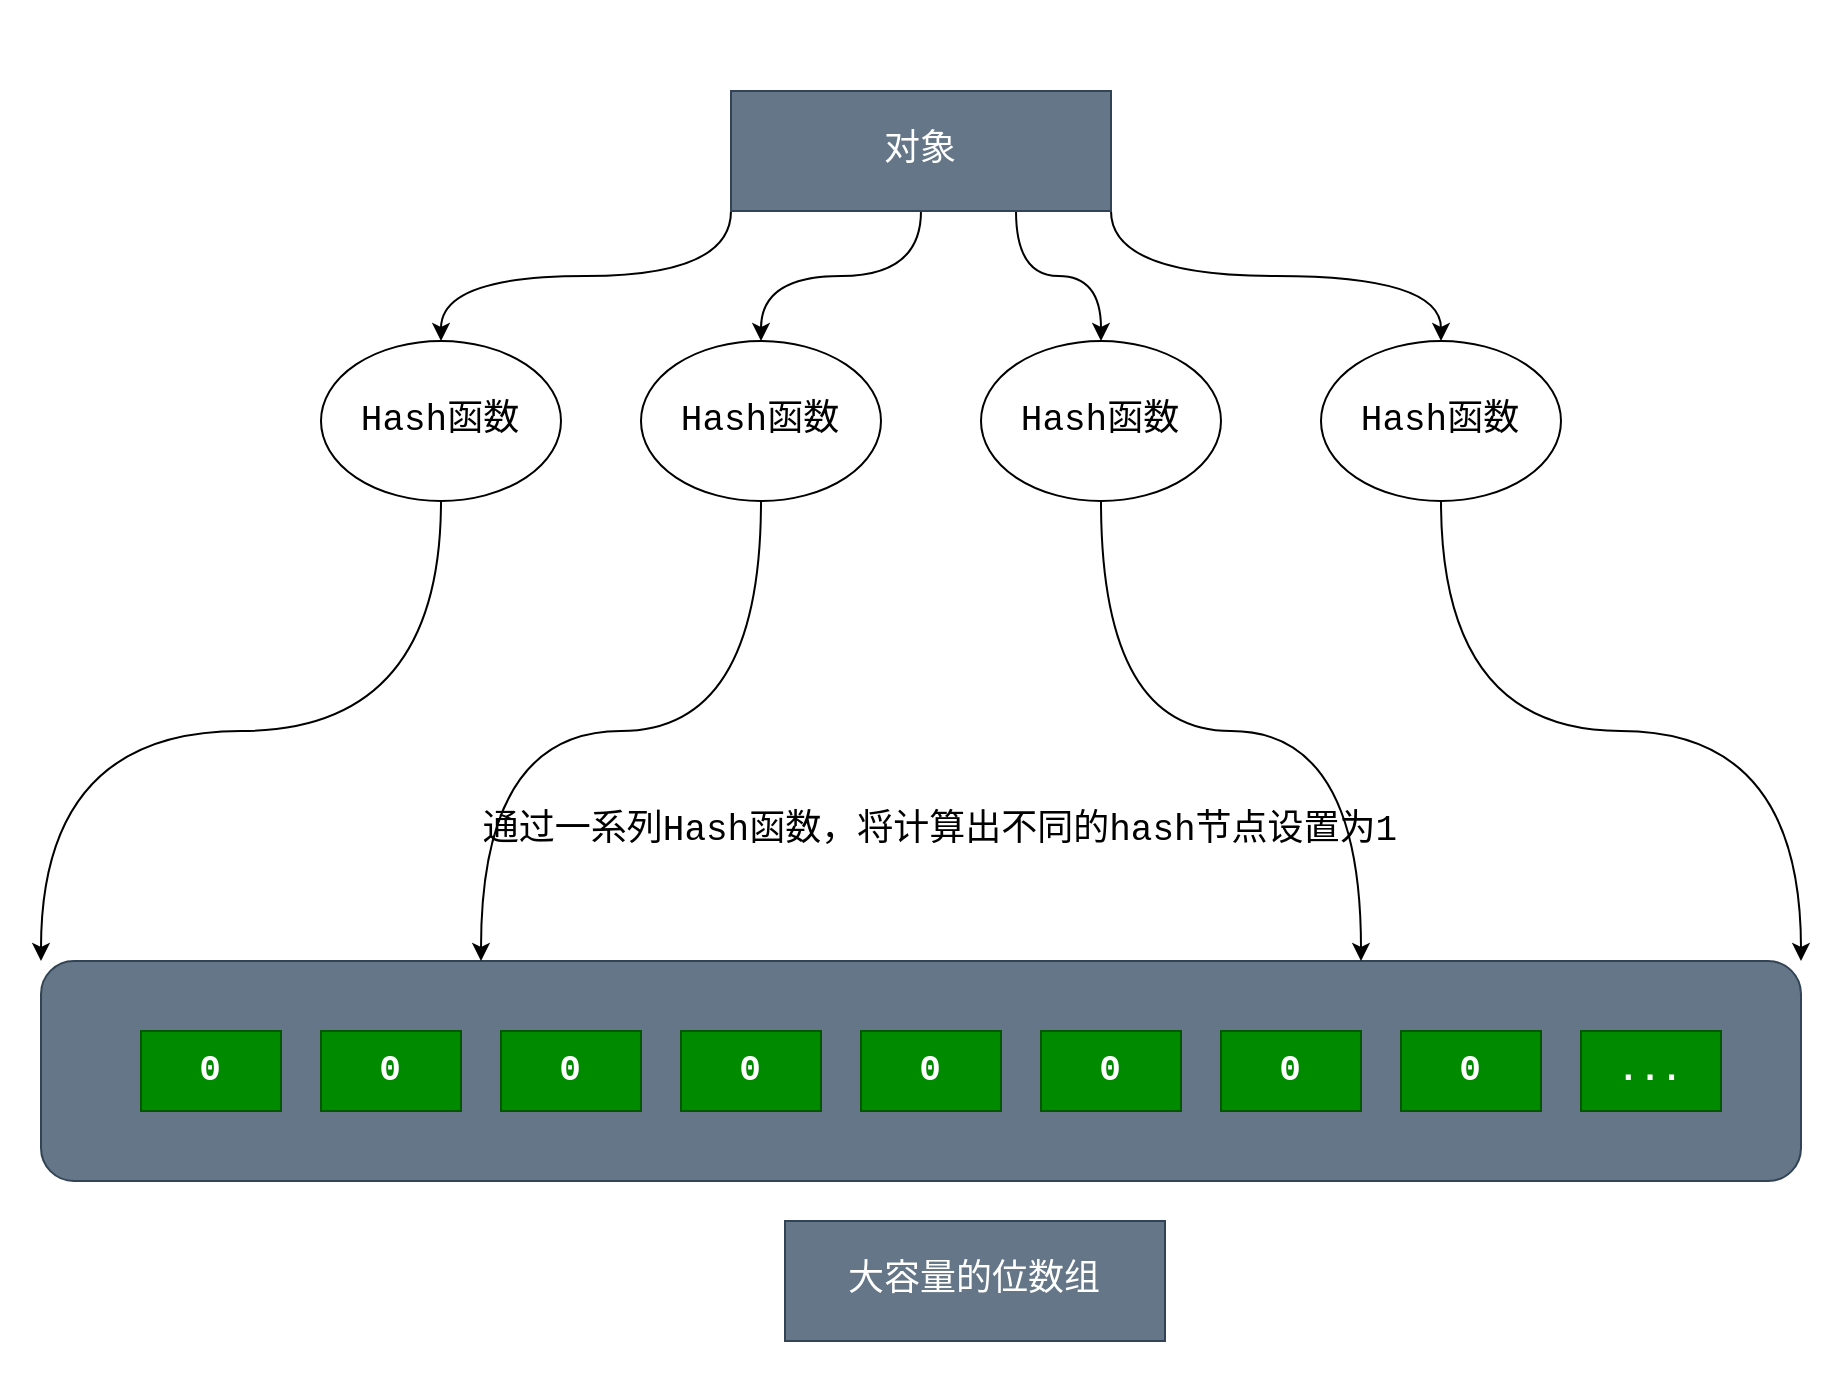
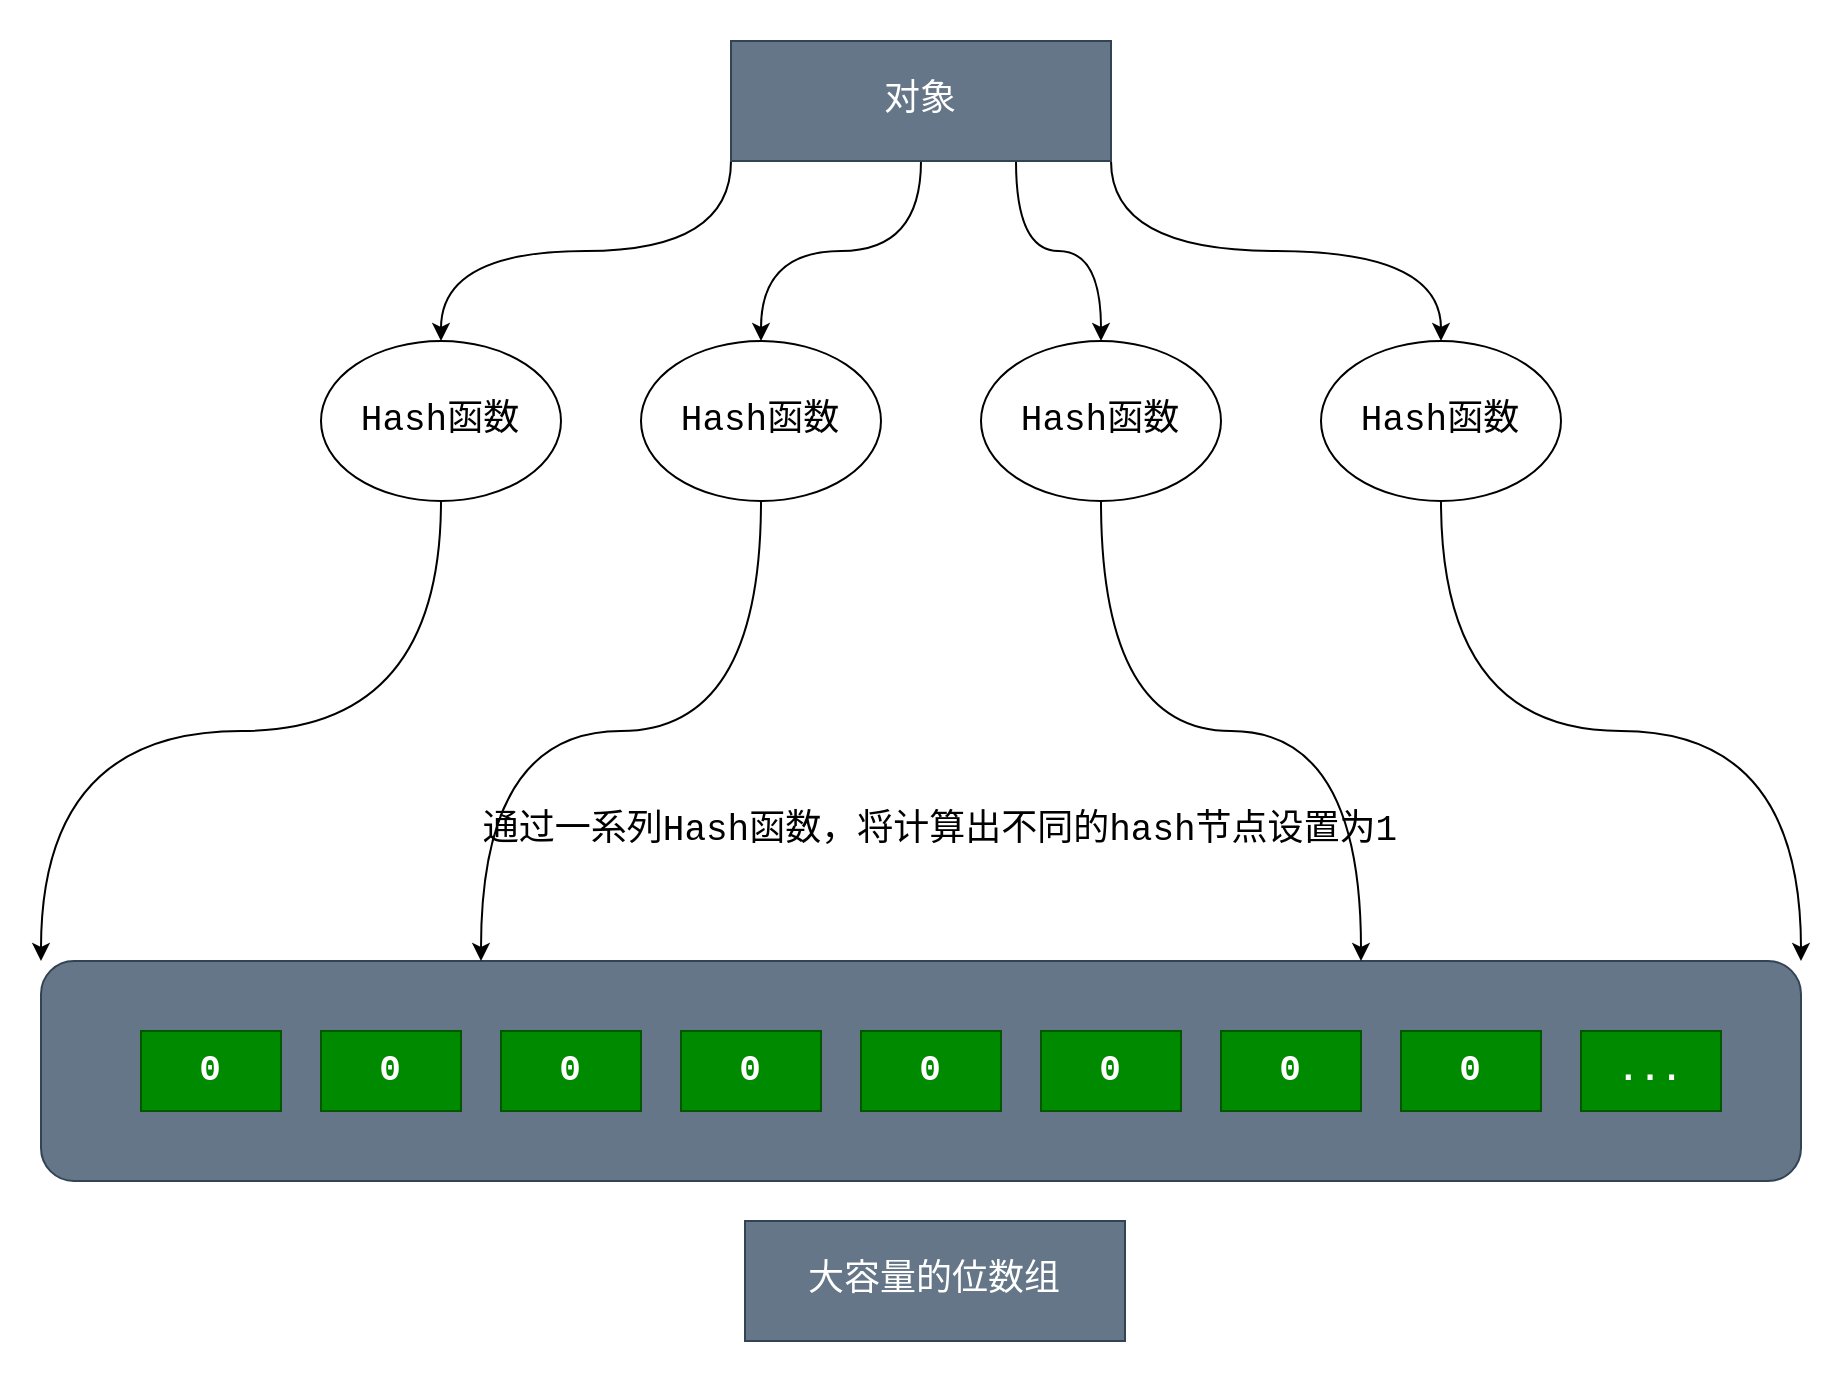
node "对象": moved (921, 151) -> (921, 101)
node "大容量的位数组": moved (975, 1281) -> (935, 1281)
